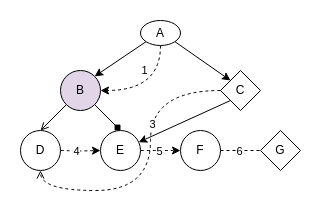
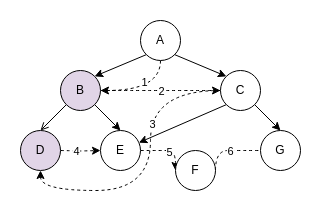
node "A": size 40x25 -> 40x40
edge "B" -> "C": added, label "2"
node "C": shape diamond -> ellipse
edge "C" -> "G": added
edge "B" -> "E": arrowhead diamond -> classic
node "D": fillcolor #ffffff -> #e1d5e7
node "F": moved (201, 151) -> (196, 171)
node "G": shape diamond -> ellipse
edge "C" -> "D": arrowhead open -> classic
